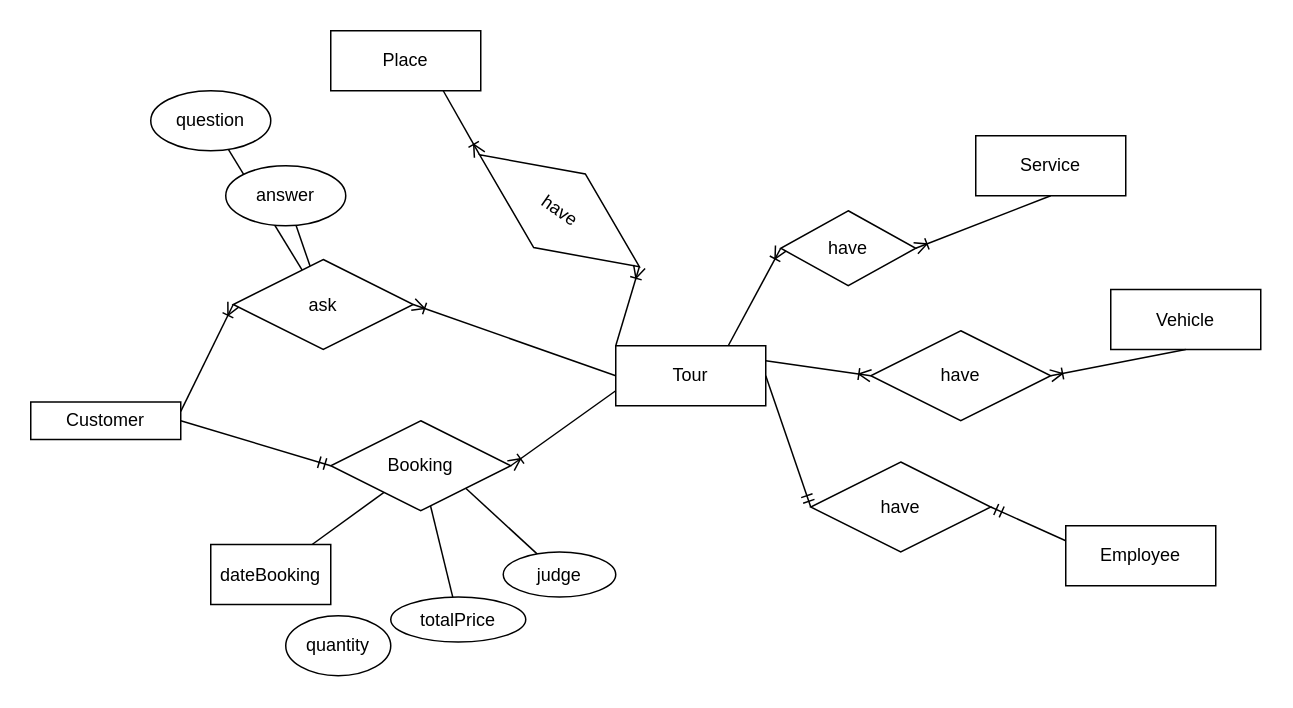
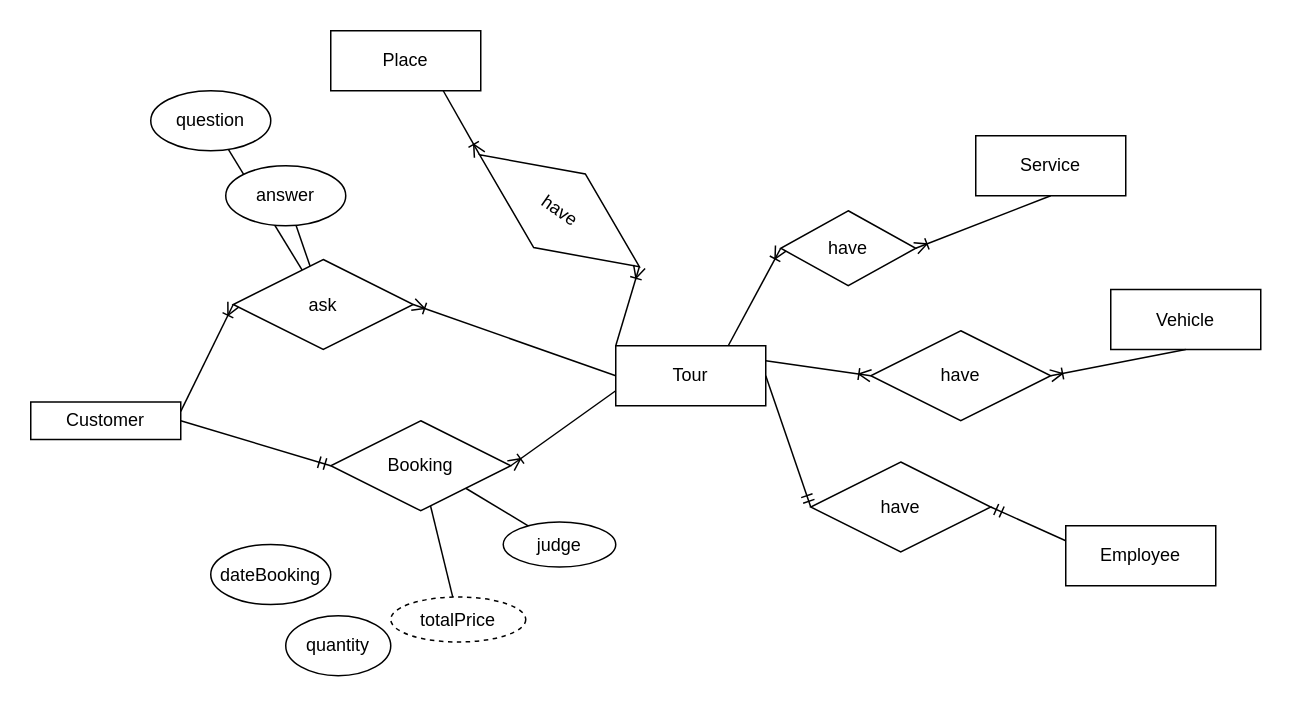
edge "Booking" -- "dateBooking": removed
node "dateBooking": shape rectangle -> ellipse
node "judge": moved (560, 575) -> (560, 545)
node "totalPrice": style solid -> dashed
